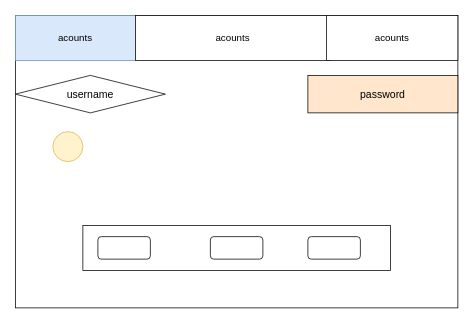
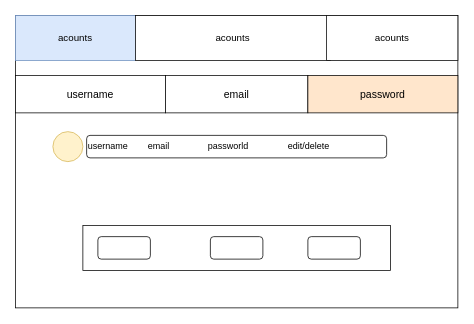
node "username": shape diamond -> rectangle
node "email": added
node "username email passworld edit/delete": added
